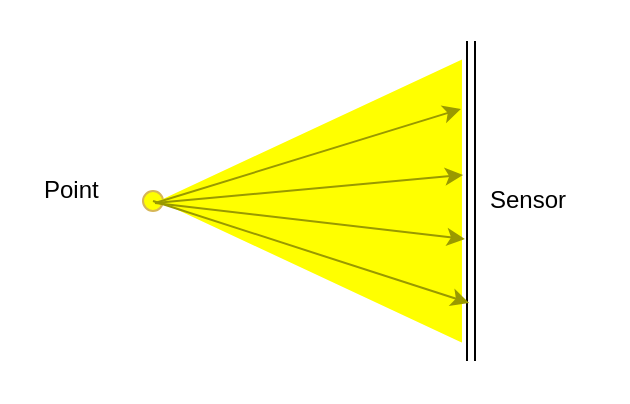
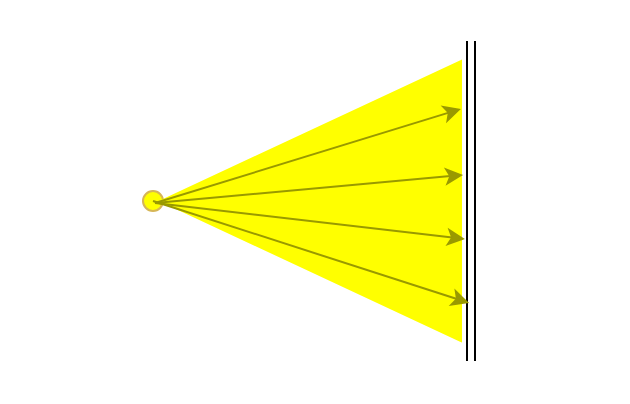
node "Point": removed
node "Sensor": removed
